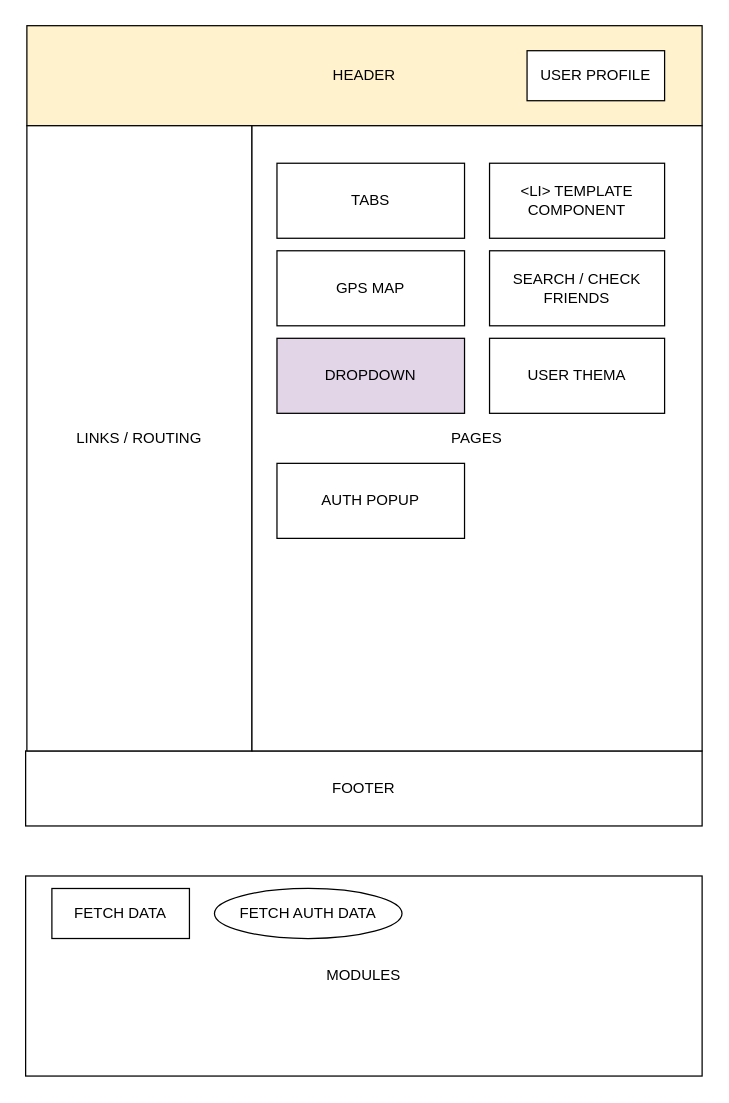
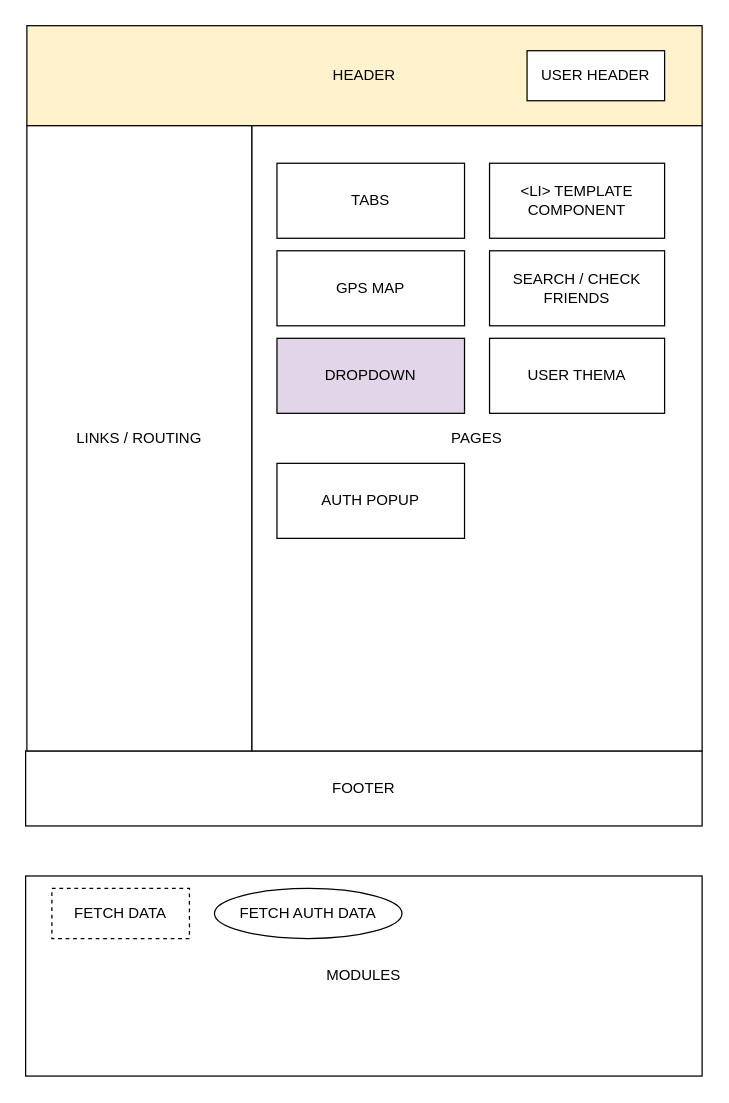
node "USER PROFILE": label "USER PROFILE" -> "USER HEADER"
node "FETCH DATA": style solid -> dashed
